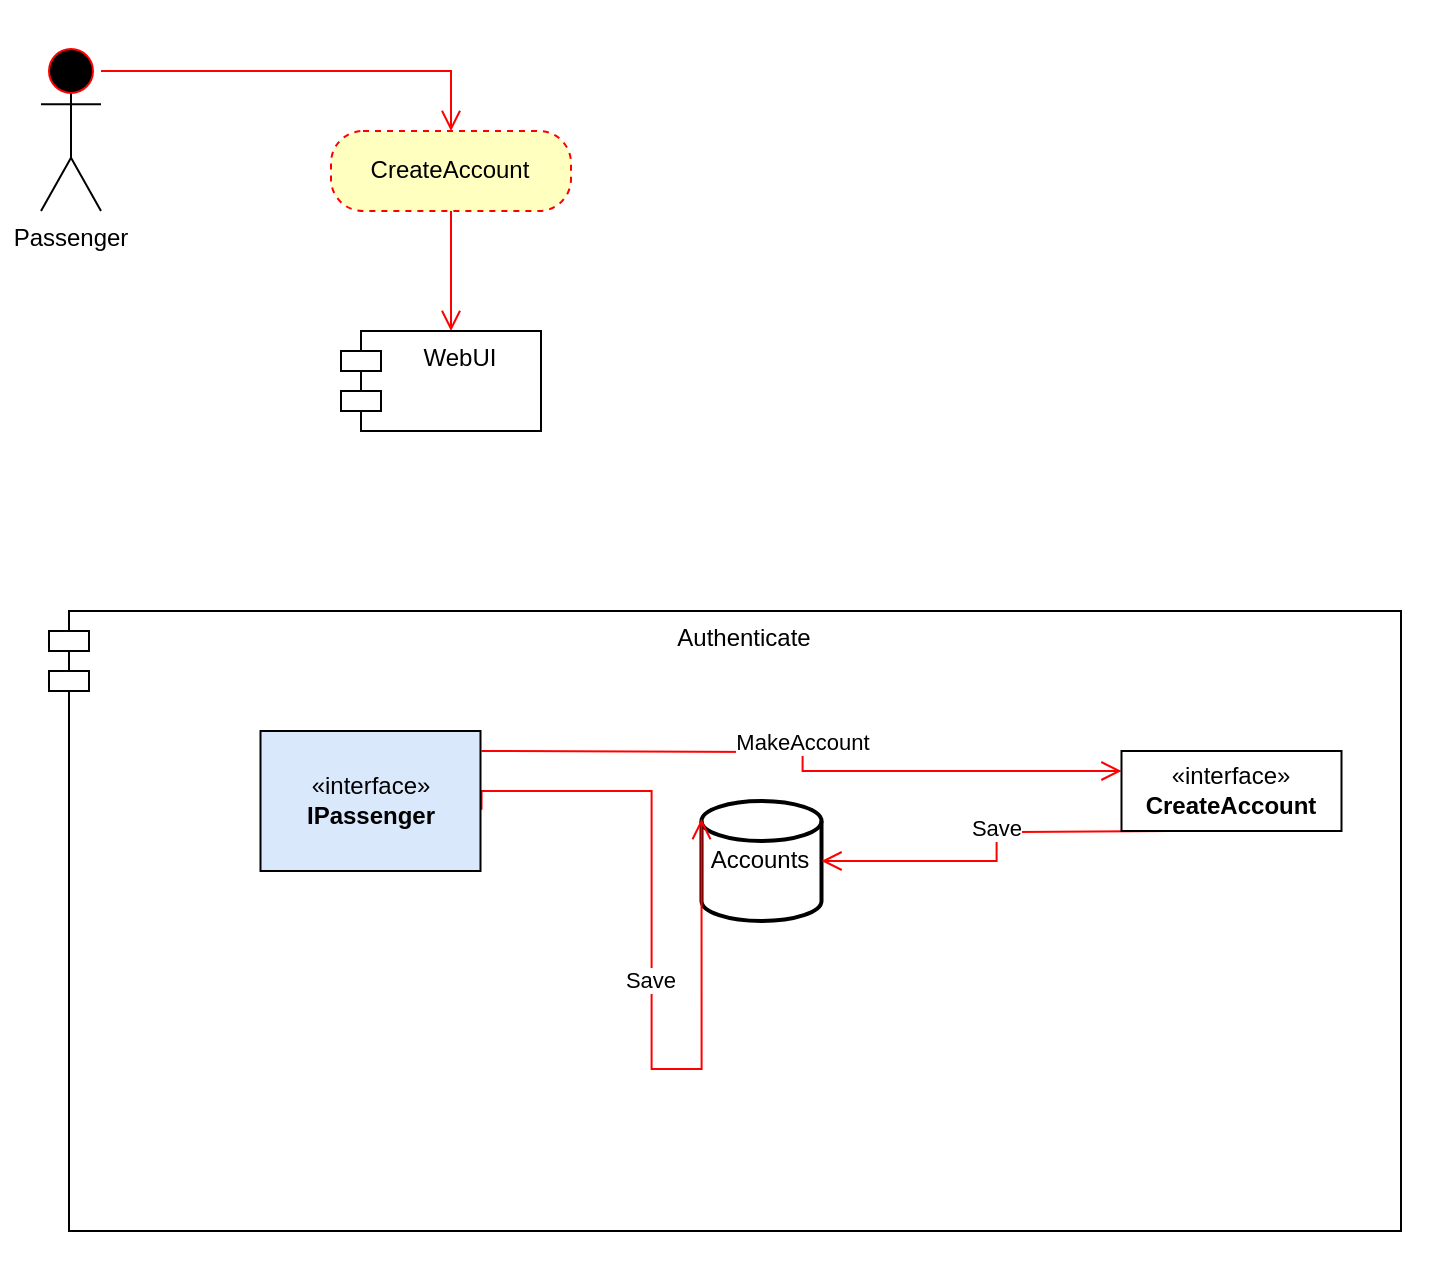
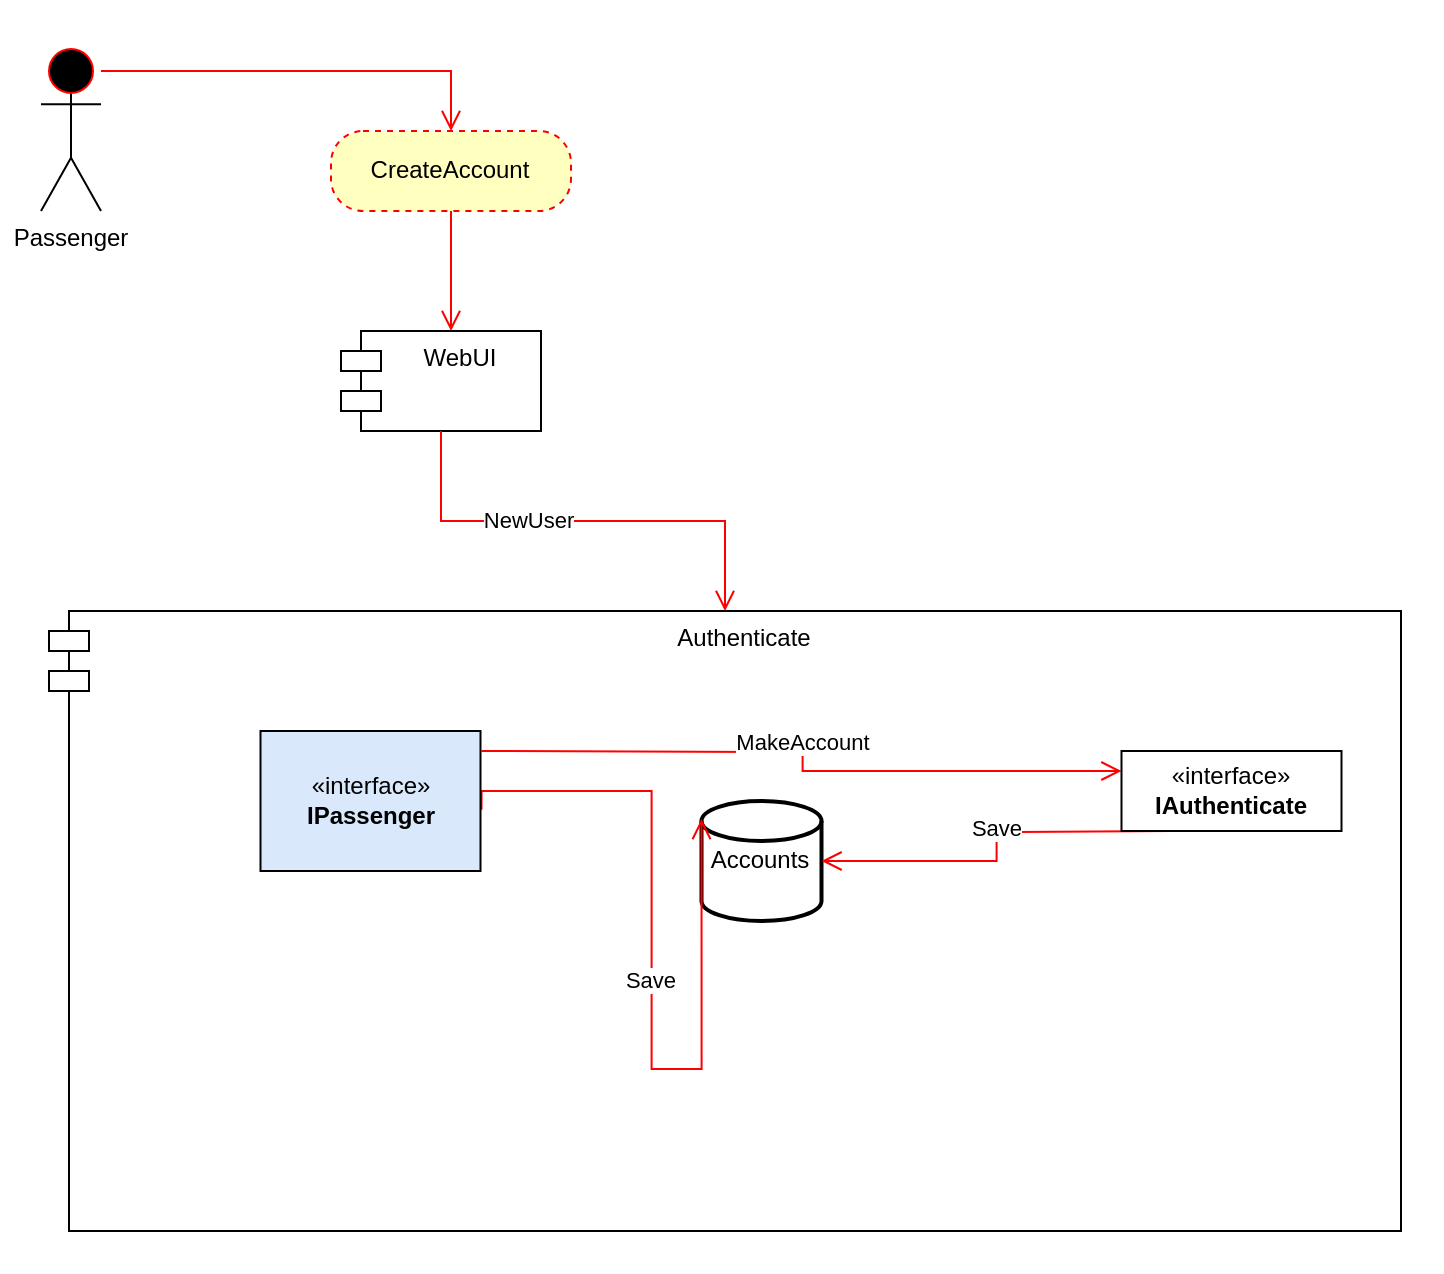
edge "WebUI" -> "Authenticate": added, label "NewUser"
node "«interface» CreateAccount": label "«interface» CreateAccount" -> "«interface» IAuthenticate"
